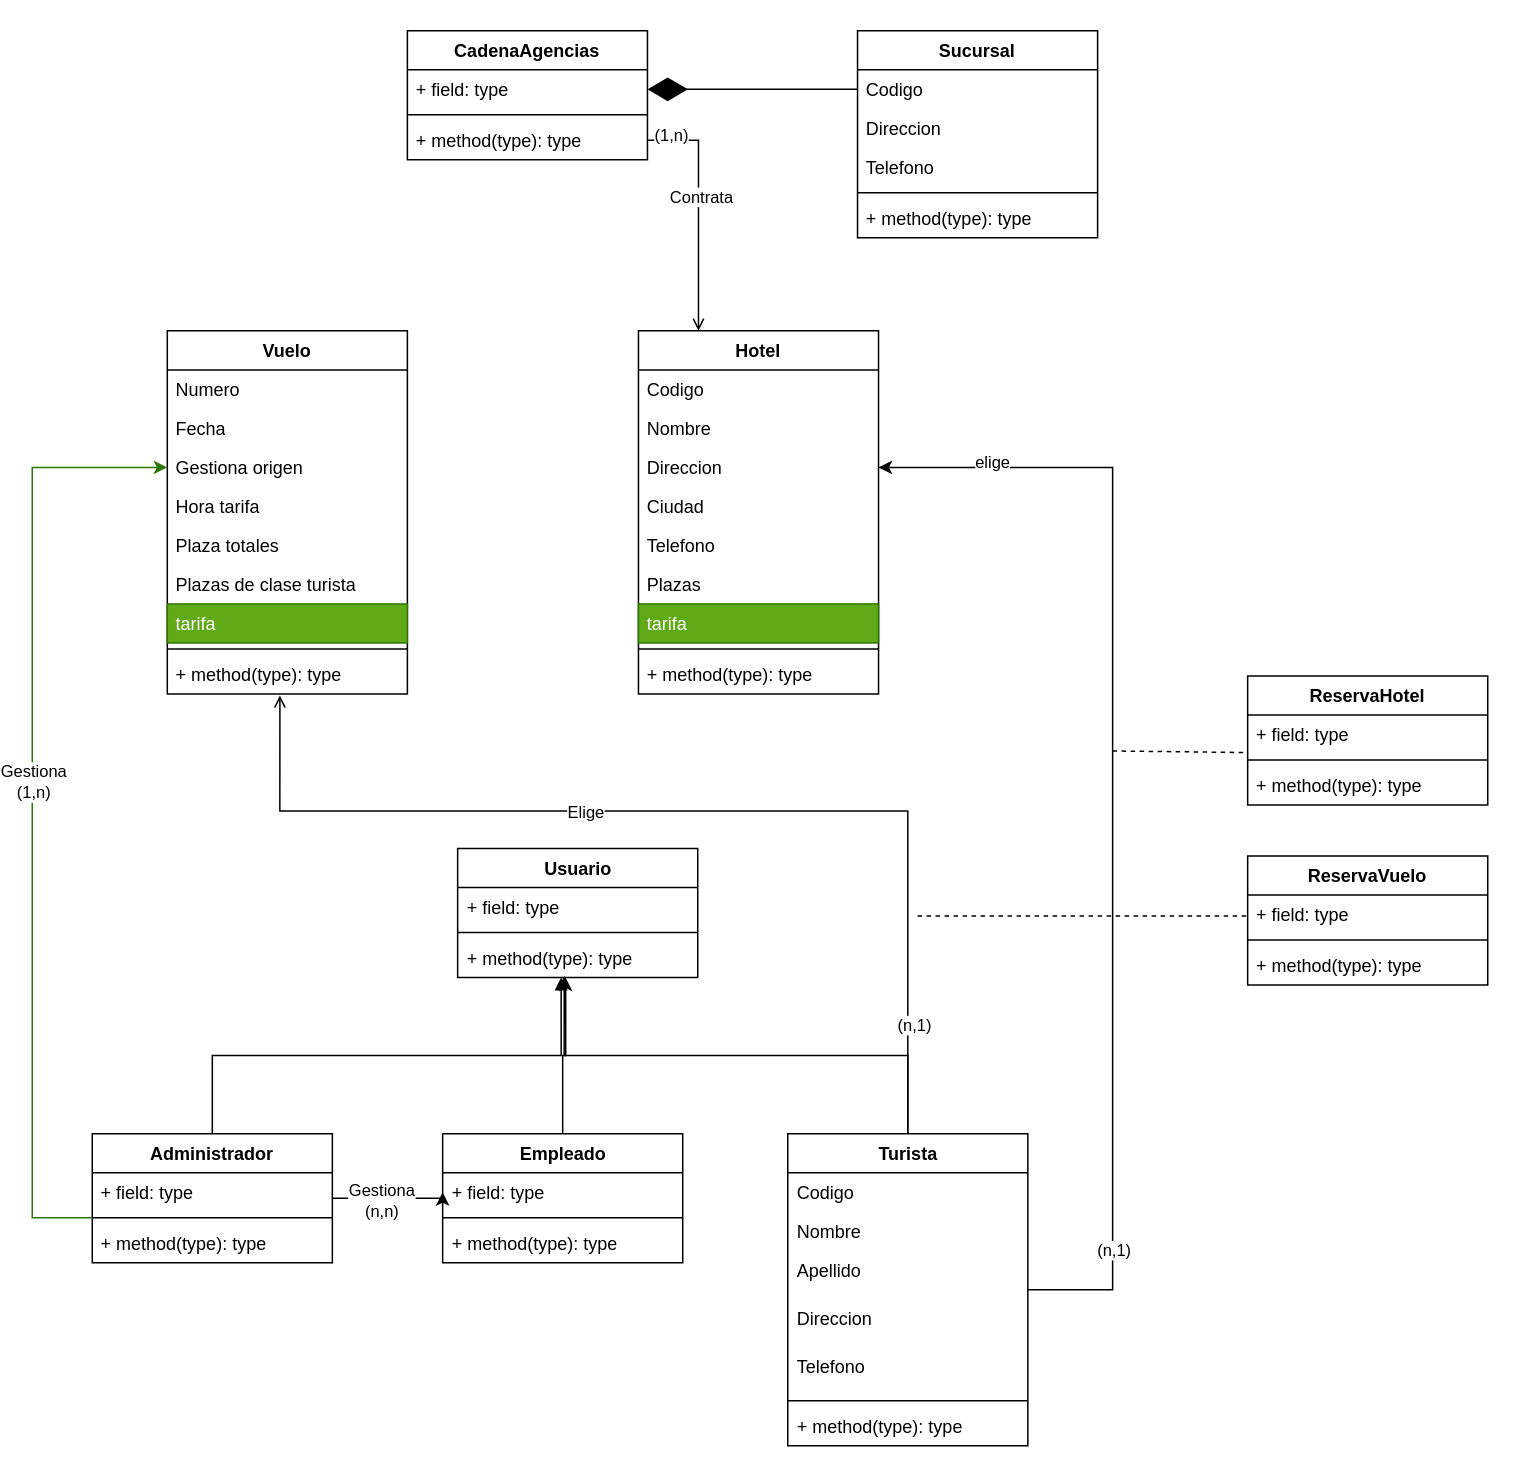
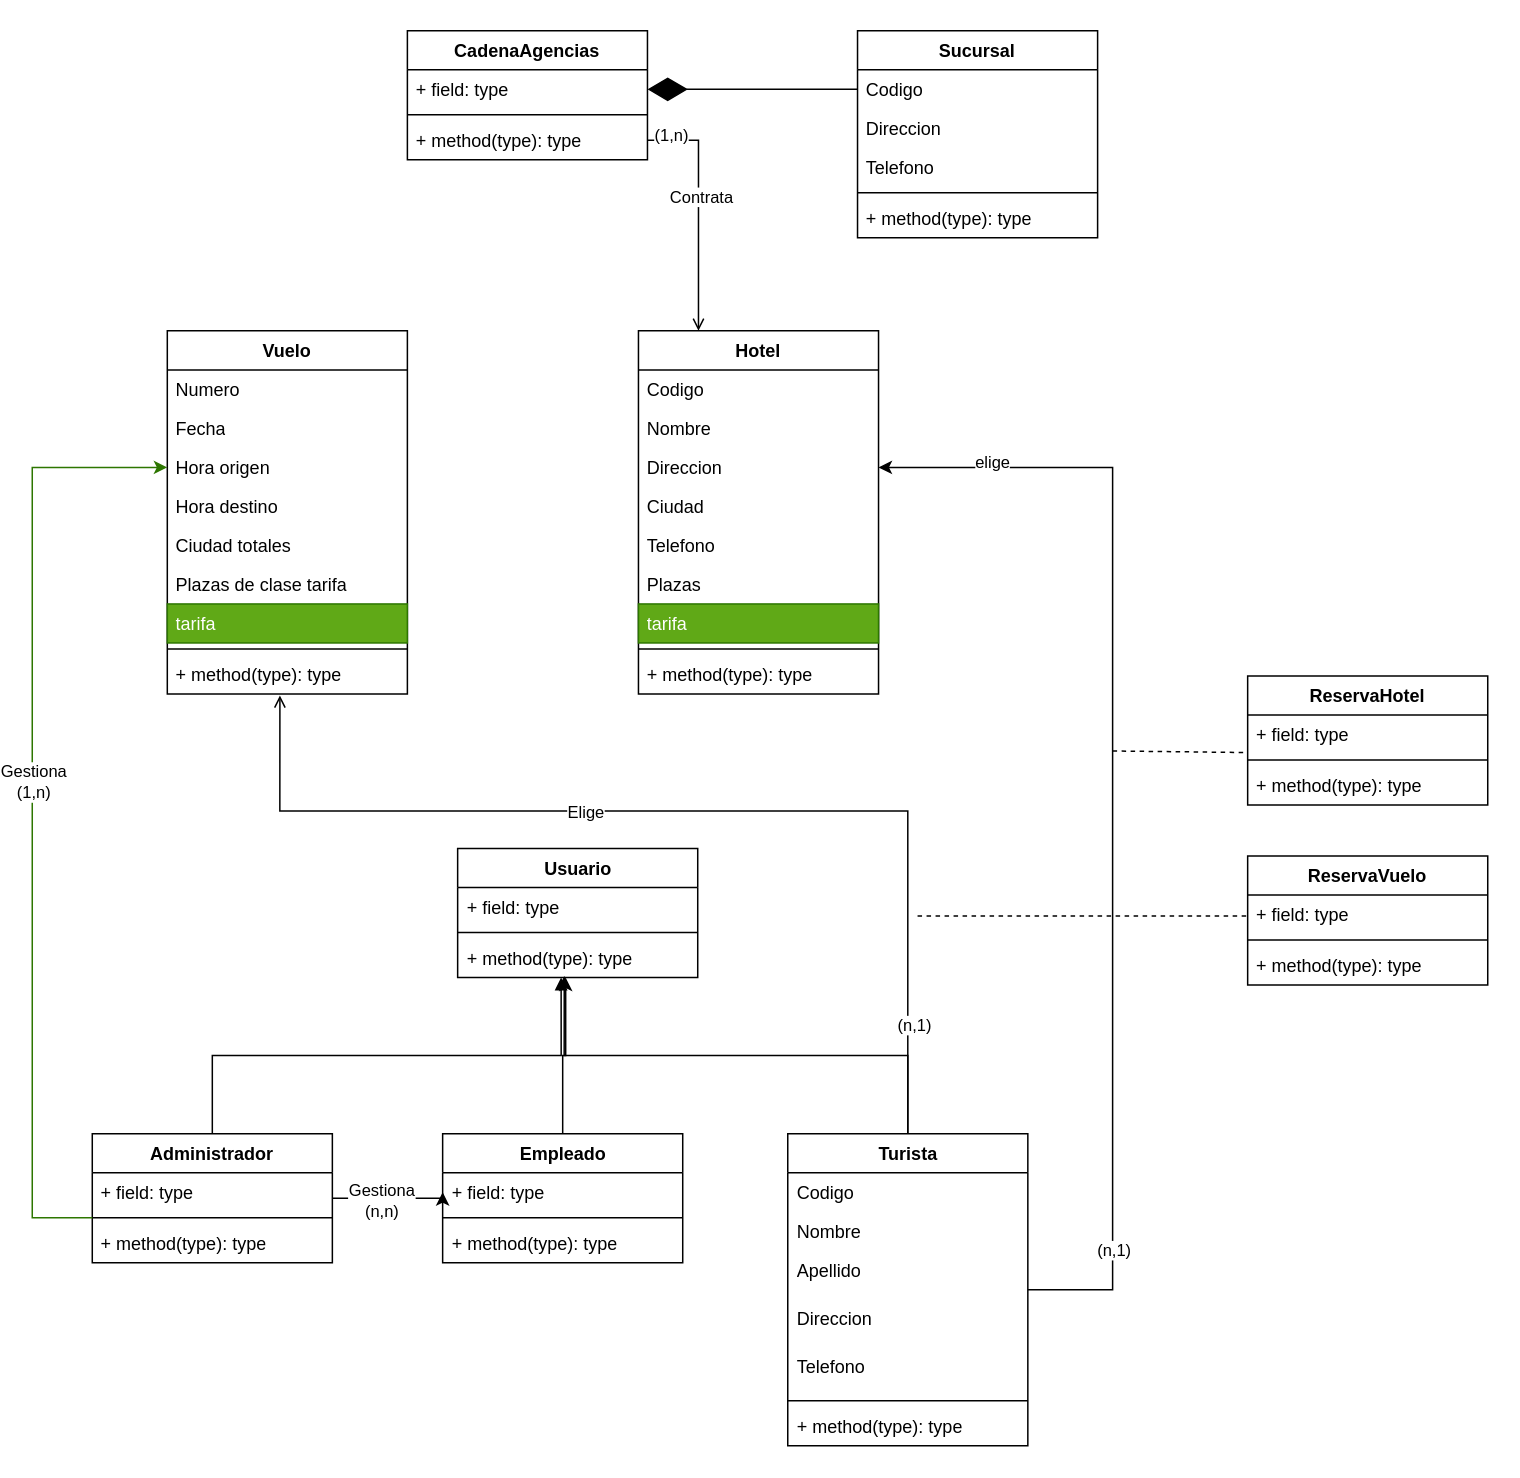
node "Gestiona origen": label "Gestiona origen" -> "Hora origen"
node "Hora tarifa": label "Hora tarifa" -> "Hora destino"
node "Plaza totales": label "Plaza totales" -> "Ciudad totales"
node "Plazas de clase turista": label "Plazas de clase turista" -> "Plazas de clase tarifa"
